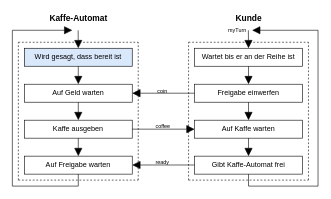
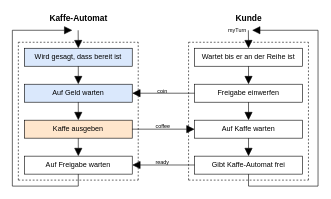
node "Auf Geld warten": fillcolor #ffffff -> #dae8fc
node "Kaffe ausgeben": fillcolor #ffffff -> #ffe6cc
